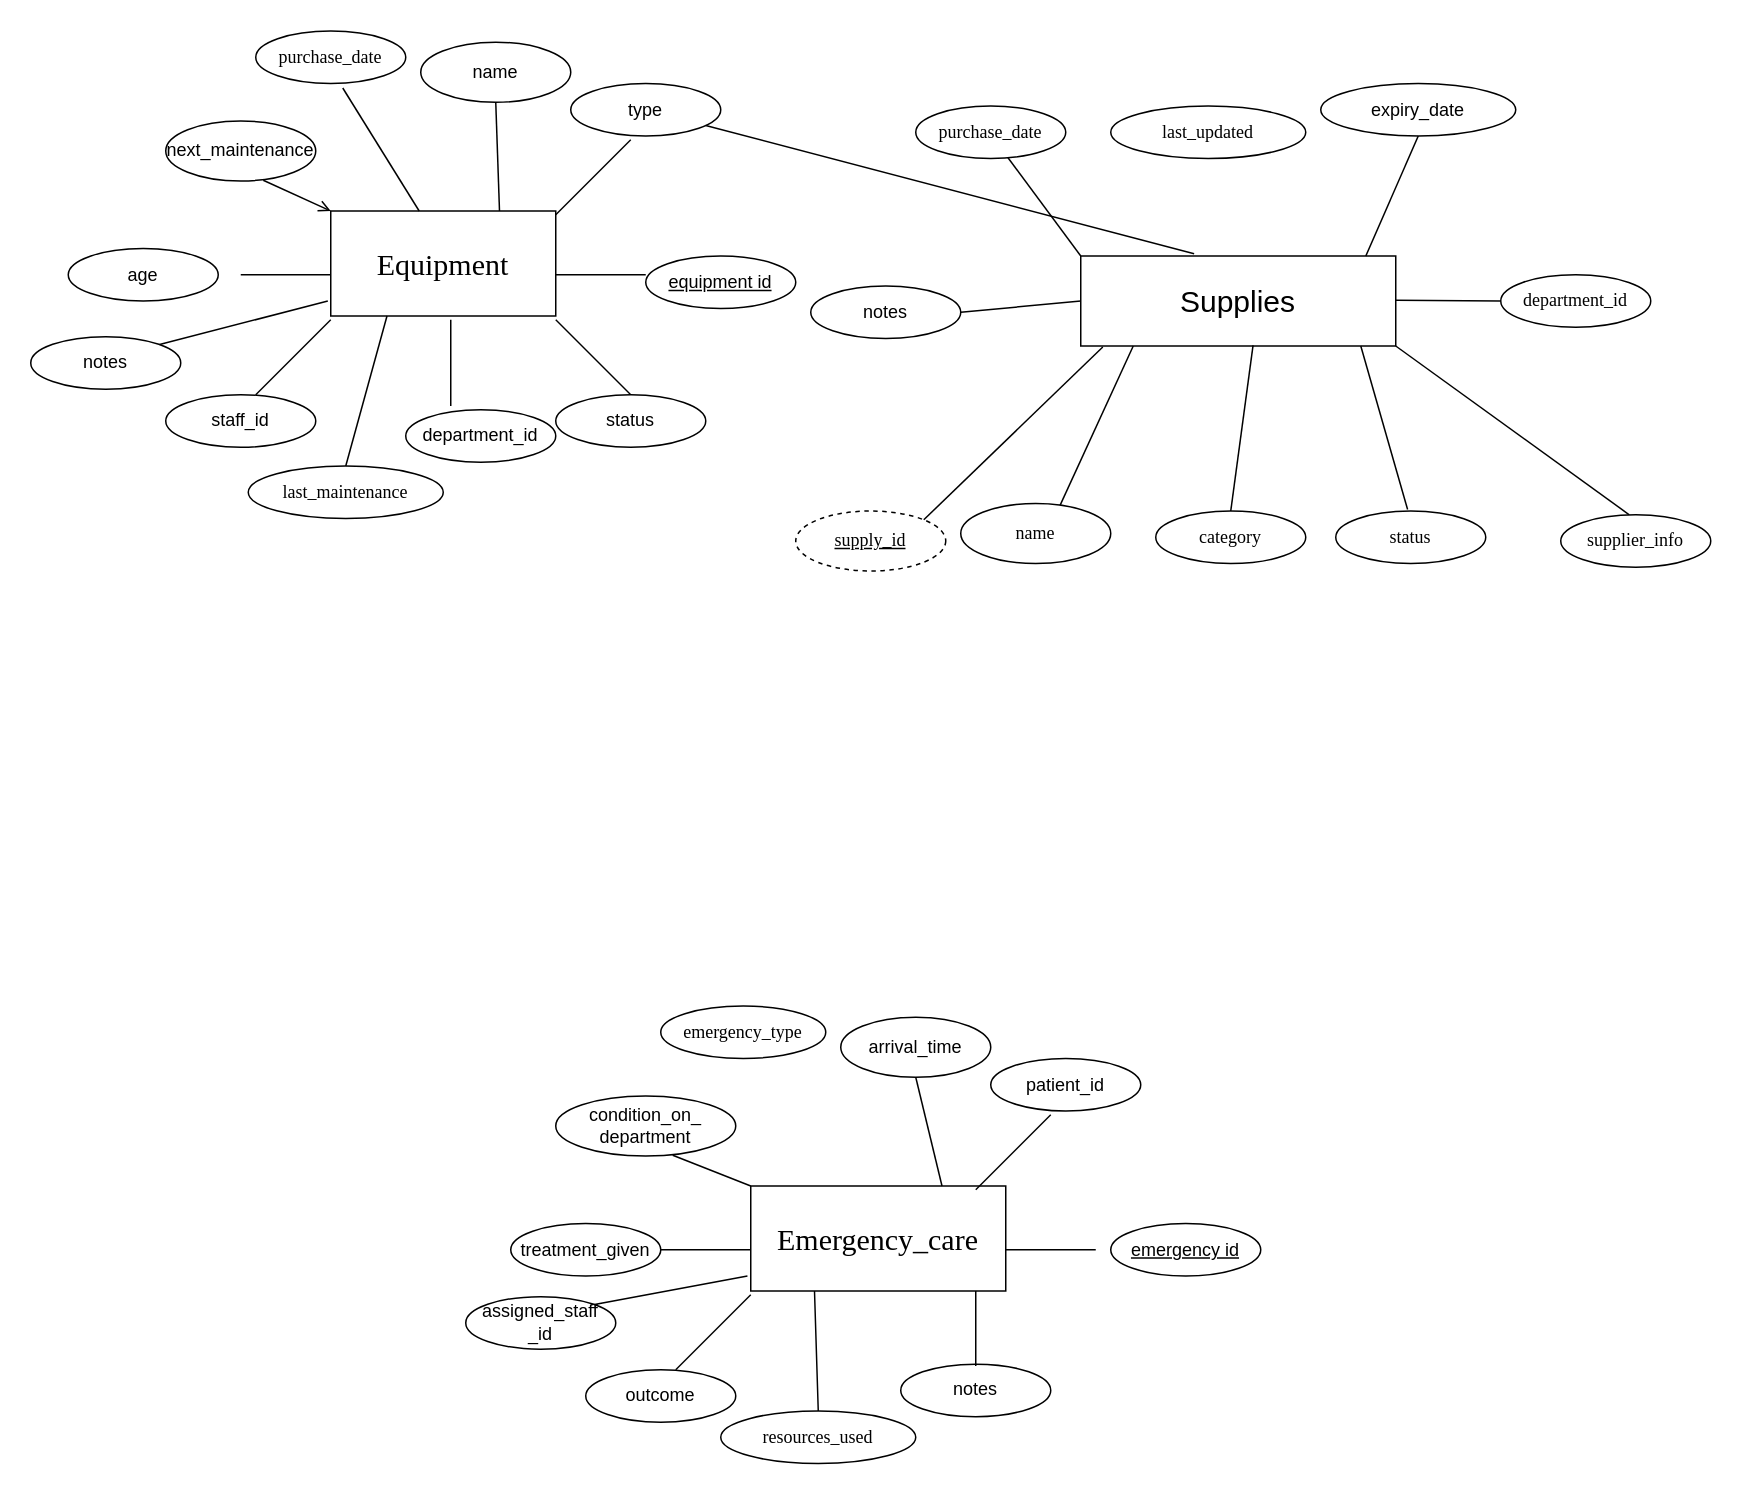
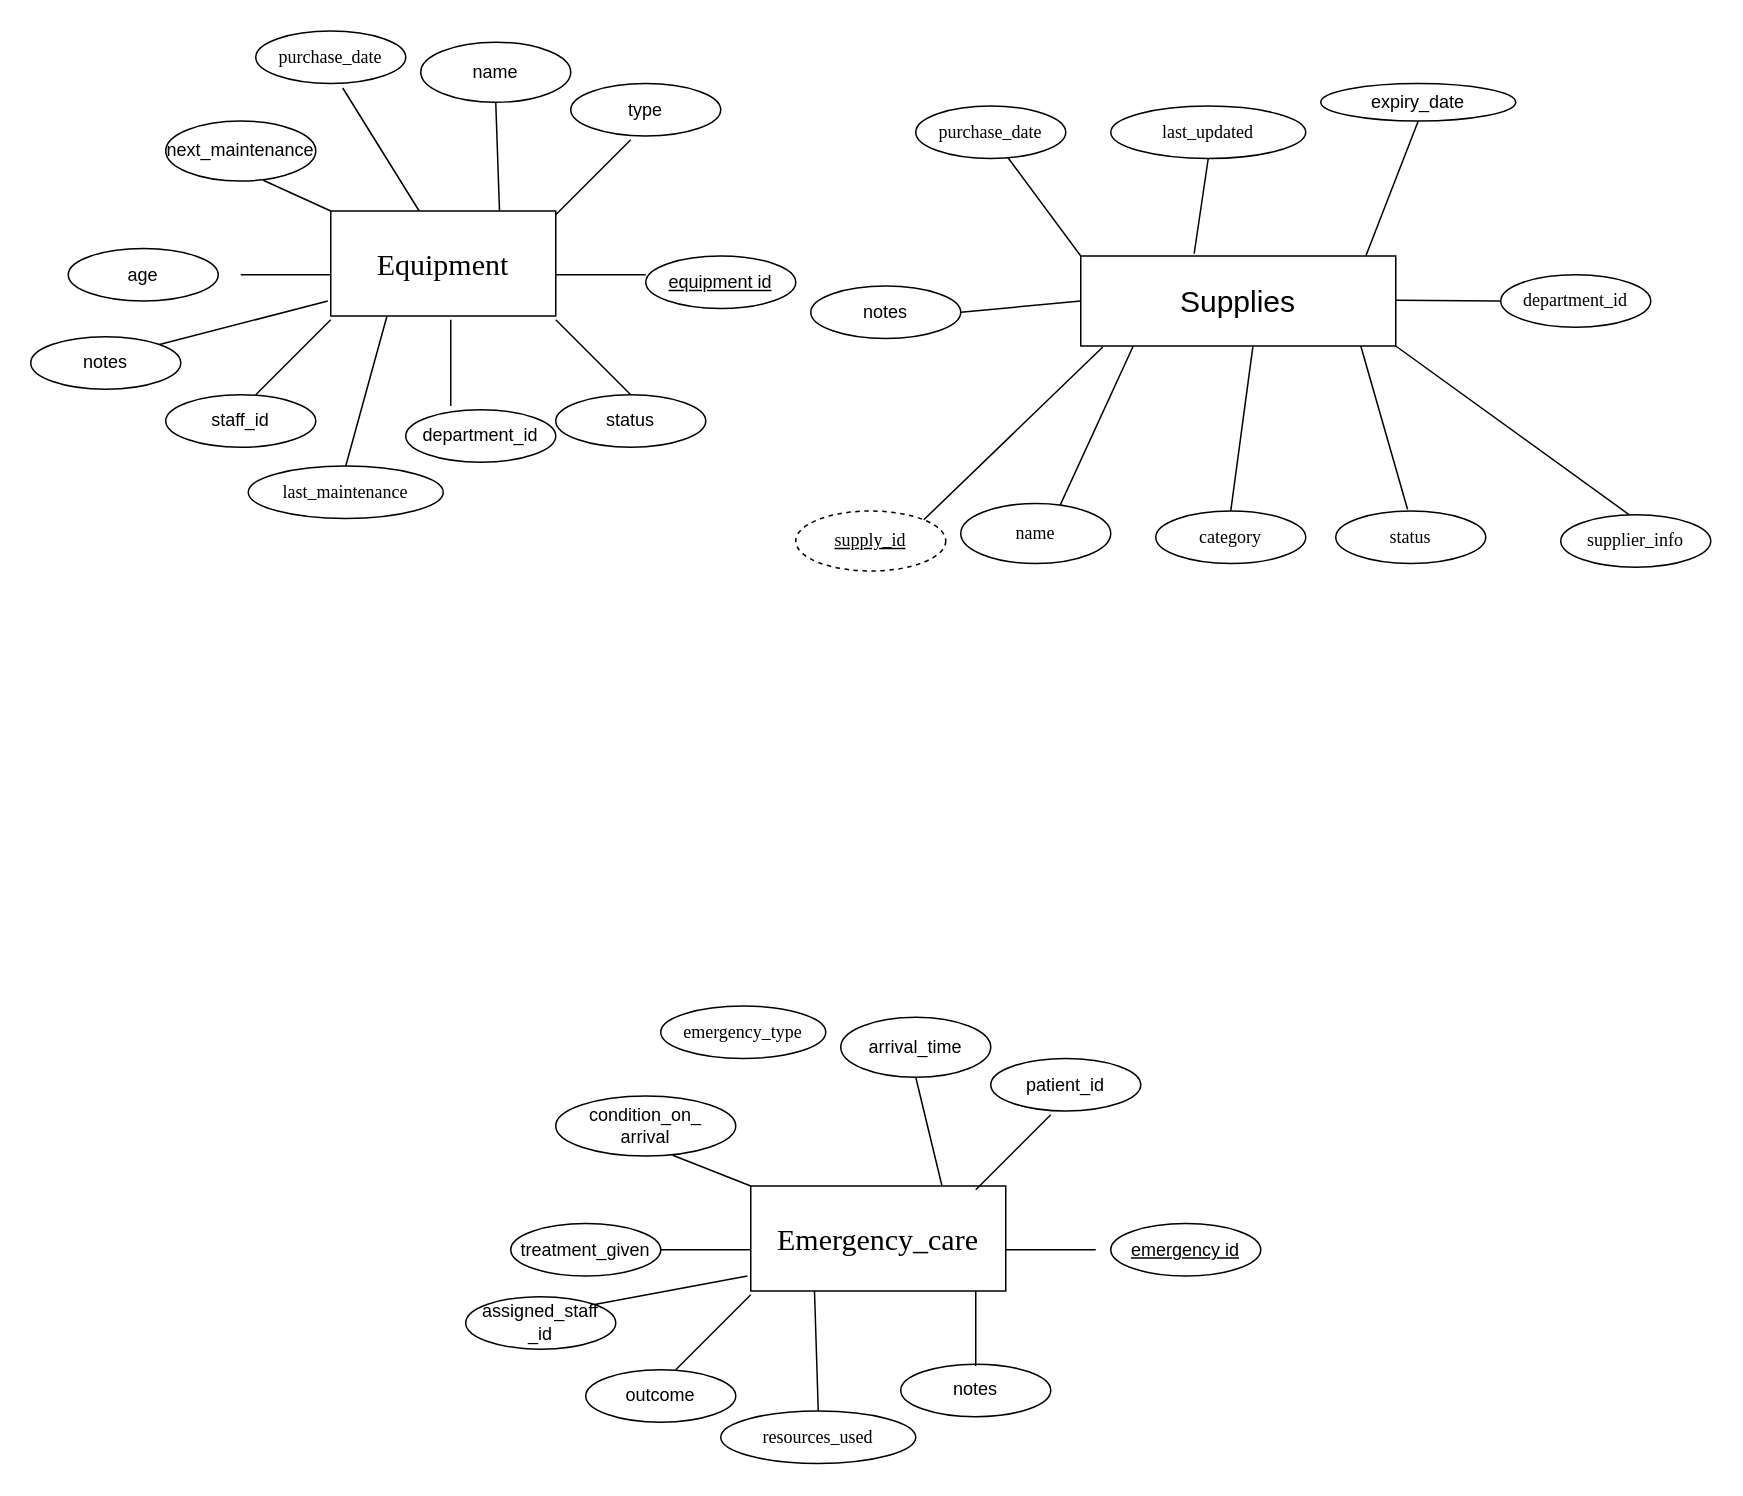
node "expiry_date": size 195x53 -> 195x38
edge "type" -- "Supplies": now "last_updated" -- "Supplies"
edge "next_maintenance" -> "Equipment": arrowhead open -> none
node "condition_on_ department": label "condition_on_ department" -> "condition_on_ arrival"
